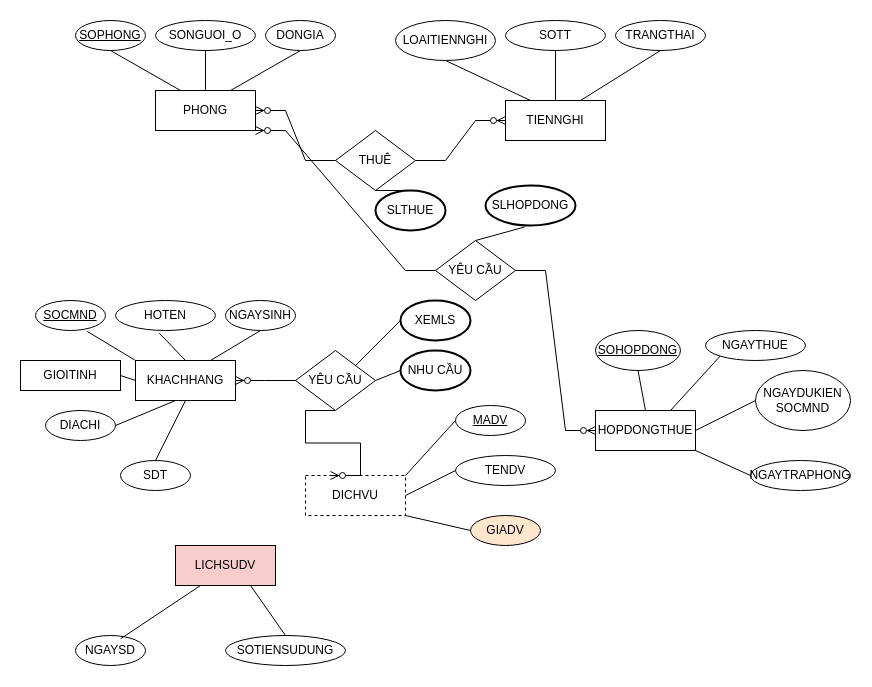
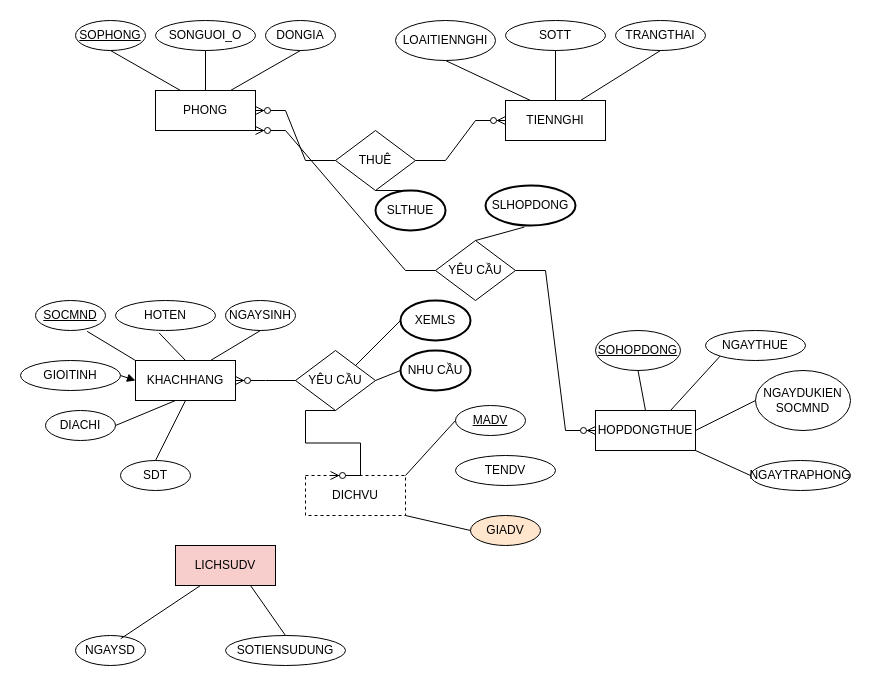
node "GIOITINH": shape rectangle -> ellipse
edge "GIOITINH" -- "KHACHHANG": arrowhead none -> block
edge "TENDV" -- "DICHVU": removed
